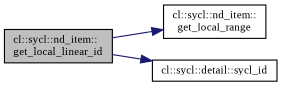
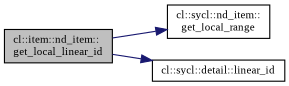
node "cl::sycl::nd_item:: get_local_linear_id": label "cl::sycl::nd_item:: get_local_linear_id" -> "cl::item::nd_item:: get_local_linear_id"
node "cl::sycl::detail::sycl_id": label "cl::sycl::detail::sycl_id" -> "cl::sycl::detail::linear_id"
